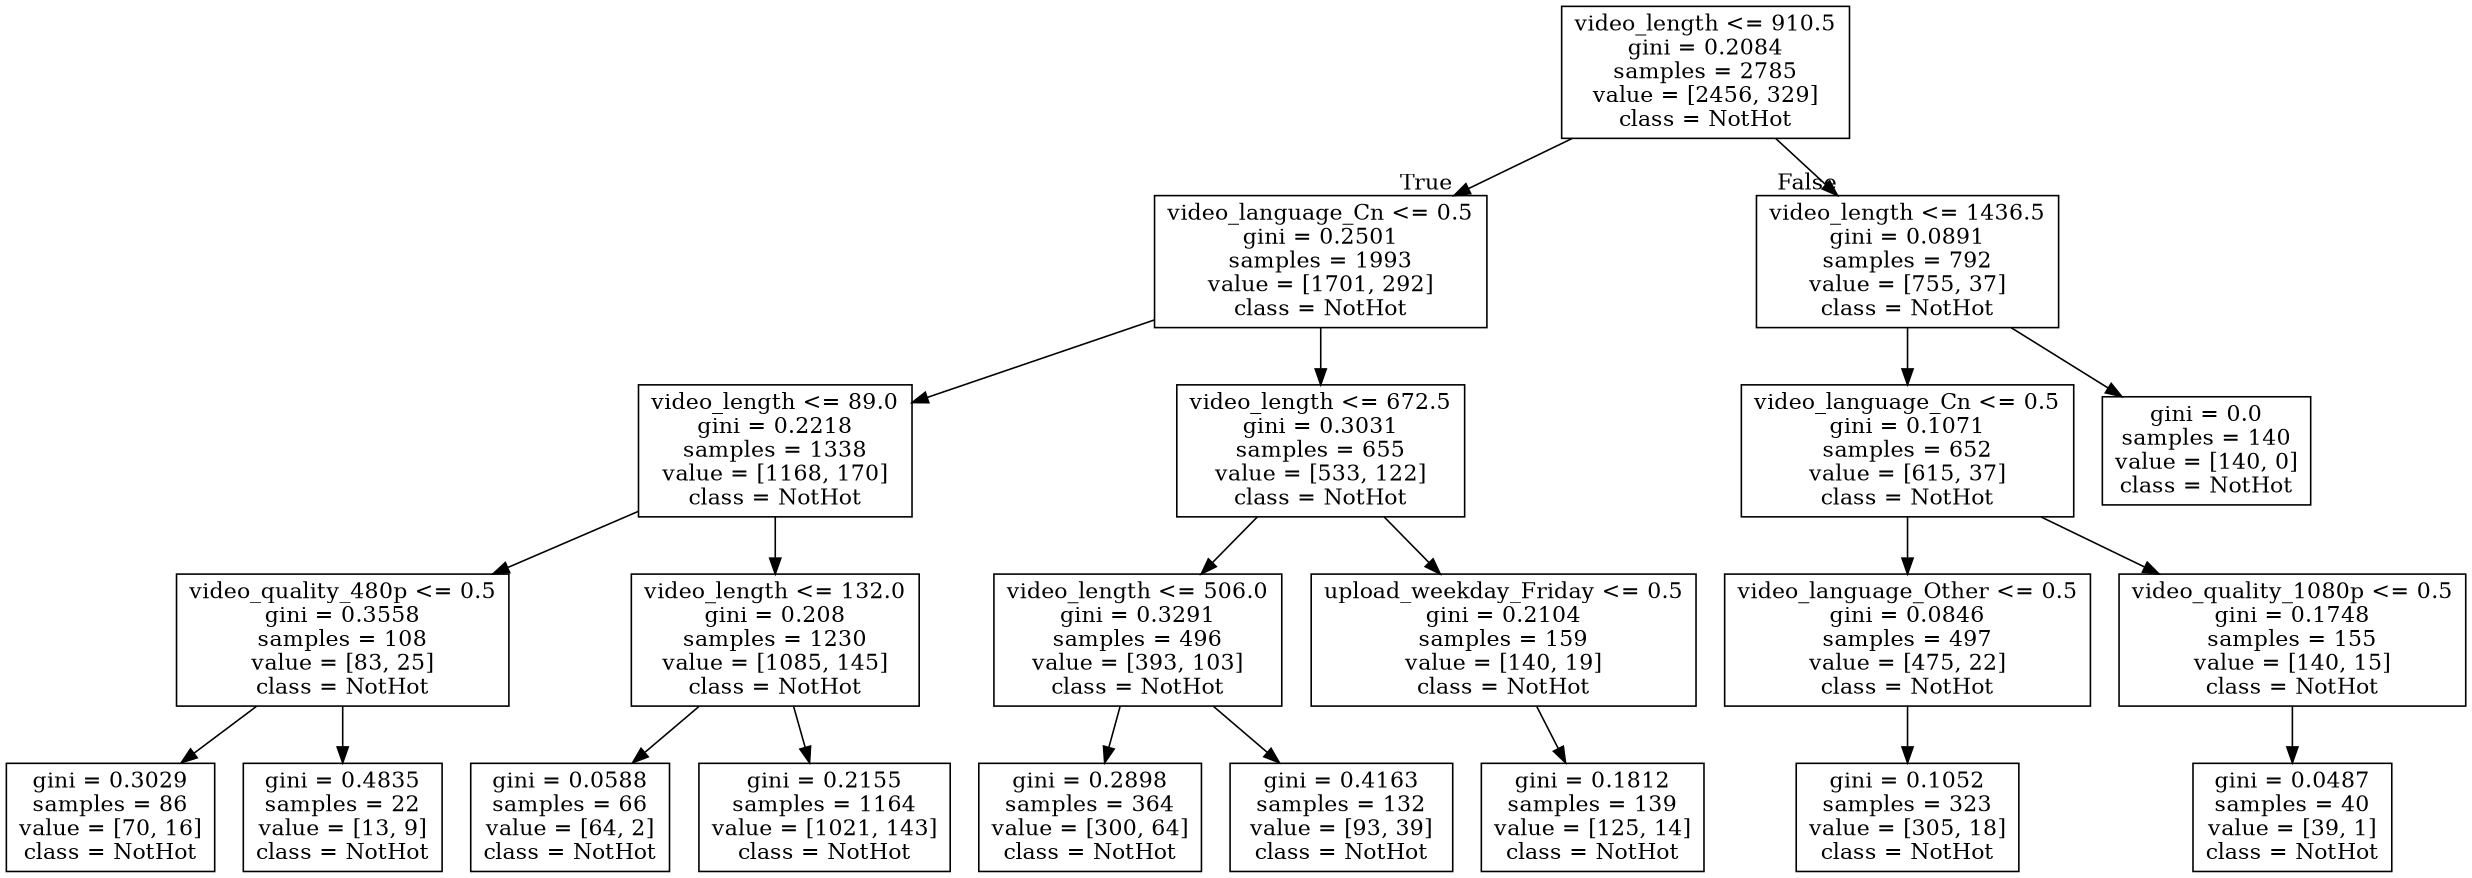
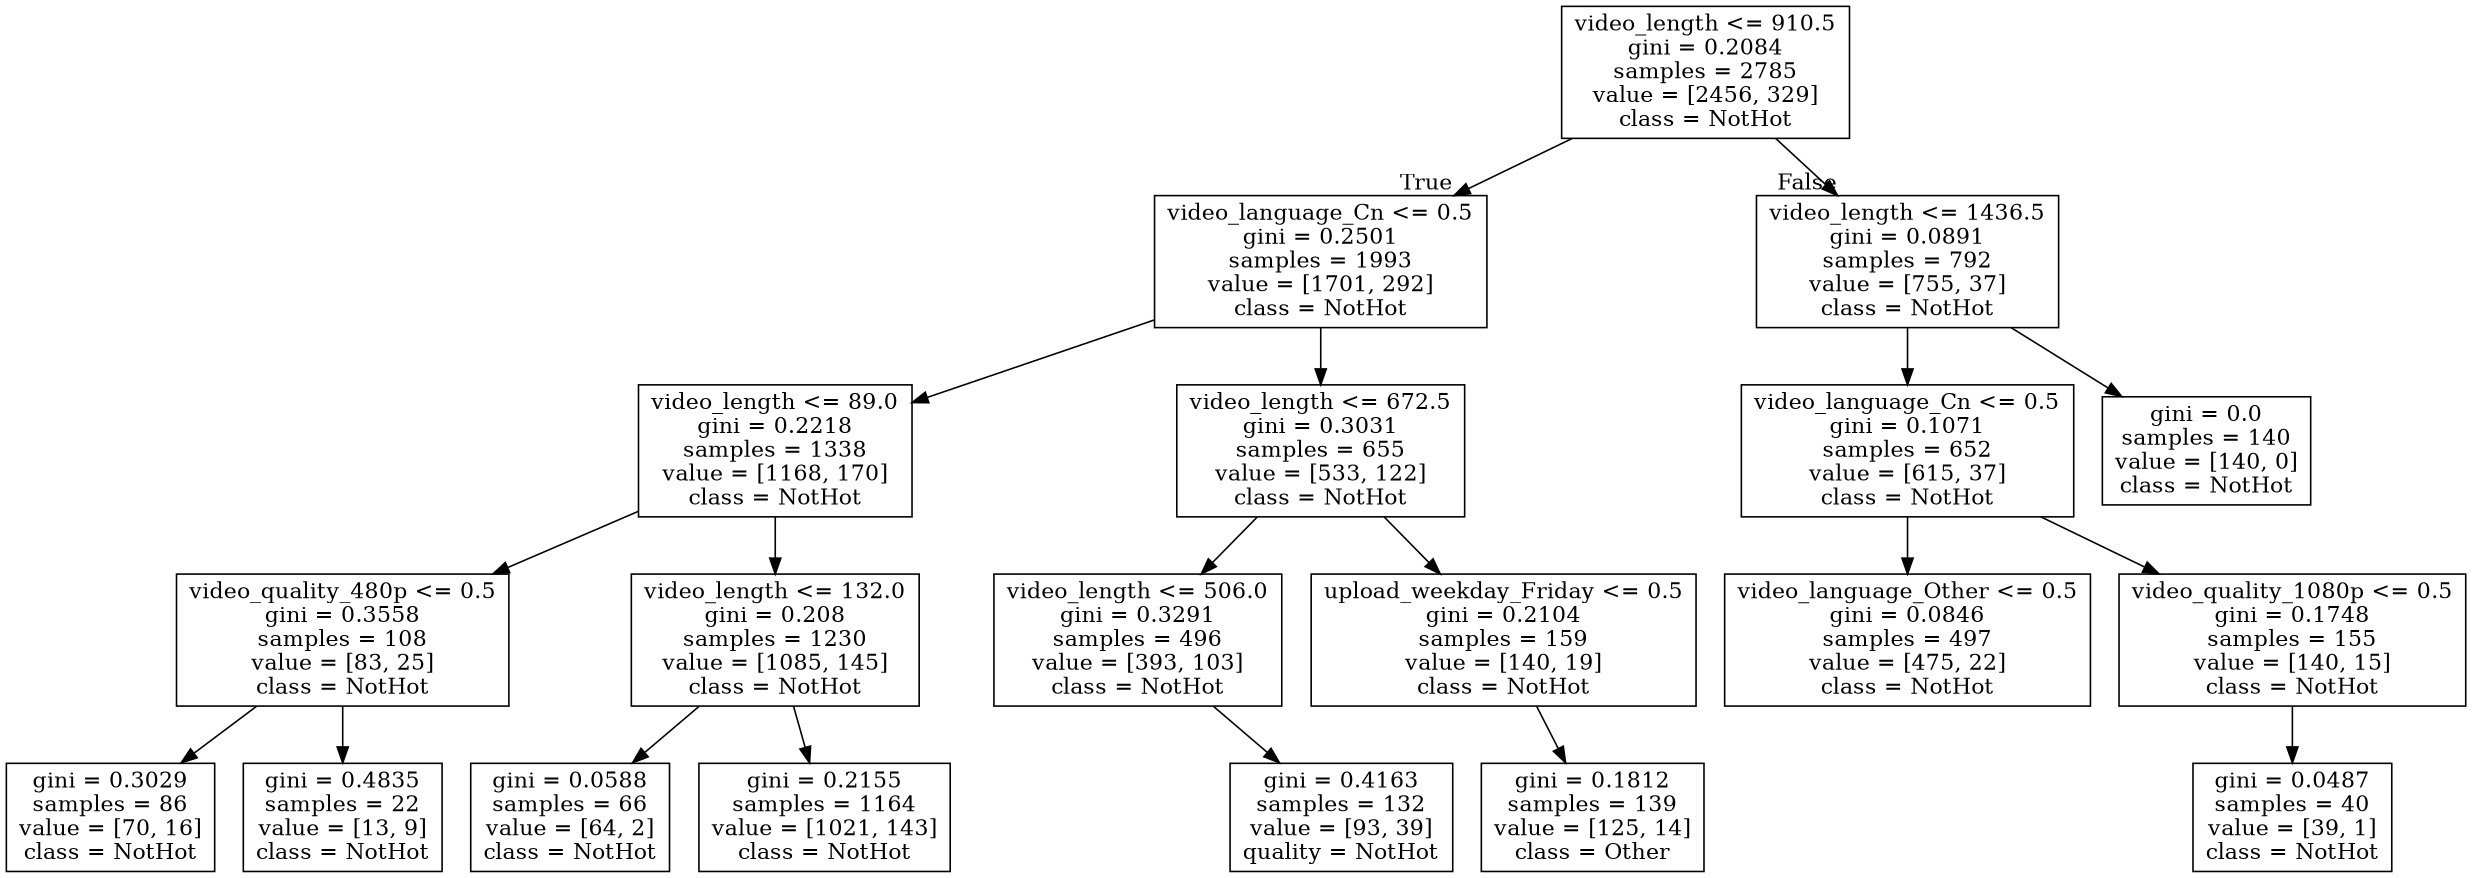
node "gini = 0.2898 samples = 364 value = [300, 64] class = NotHot": removed
node "gini = 0.4163 samples = 132 value = [93, 39] class = NotHot": label "gini = 0.4163 samples = 132 value = [93, 39] class = NotHot" -> "gini = 0.4163 samples = 132 value = [93, 39] quality = NotHot"
node "gini = 0.1812 samples = 139 value = [125, 14] class = NotHot": label "gini = 0.1812 samples = 139 value = [125, 14] class = NotHot" -> "gini = 0.1812 samples = 139 value = [125, 14] class = Other"
node "gini = 0.1052 samples = 323 value = [305, 18] class = NotHot": removed
